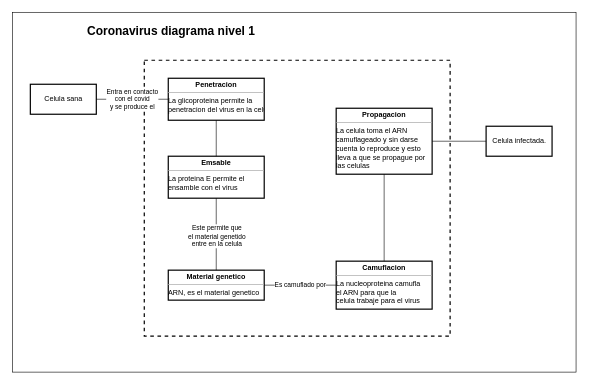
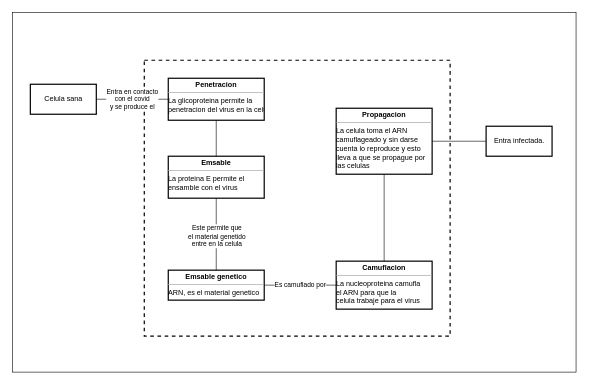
node "Coronavirus diagrama nivel 1": removed
node "Celula infectada.": label "Celula infectada." -> "Entra infectada."
node "Material genetico ARN, es el material genetico": label "Material genetico ARN, es el material genetico" -> "Emsable genetico ARN, es el material genetico"
